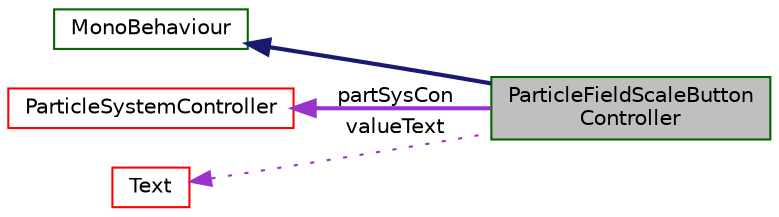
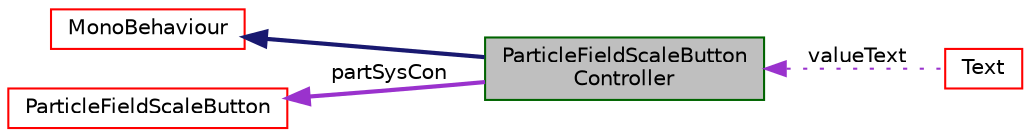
node "MonoBehaviour": color darkgreen -> red
node "ParticleSystemController": label "ParticleSystemController" -> "ParticleFieldScaleButton"
edge "ParticleFieldScaleButton Controller" -> "Text": reversed
